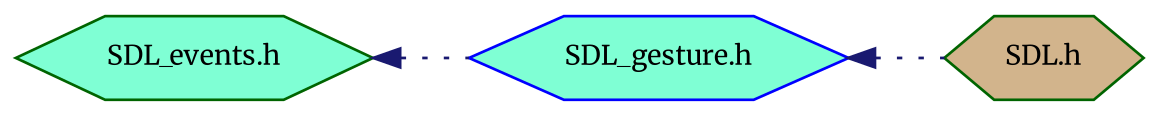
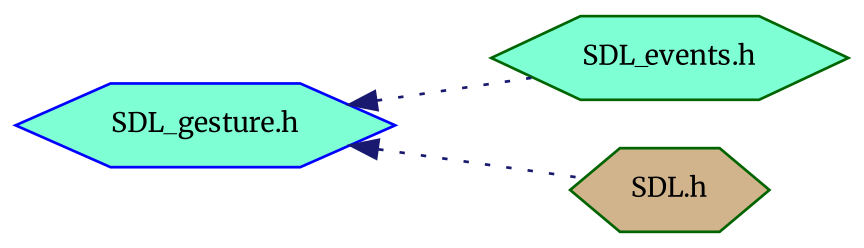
edge "SDL_gesture.h" -> "SDL_events.h": reversed
